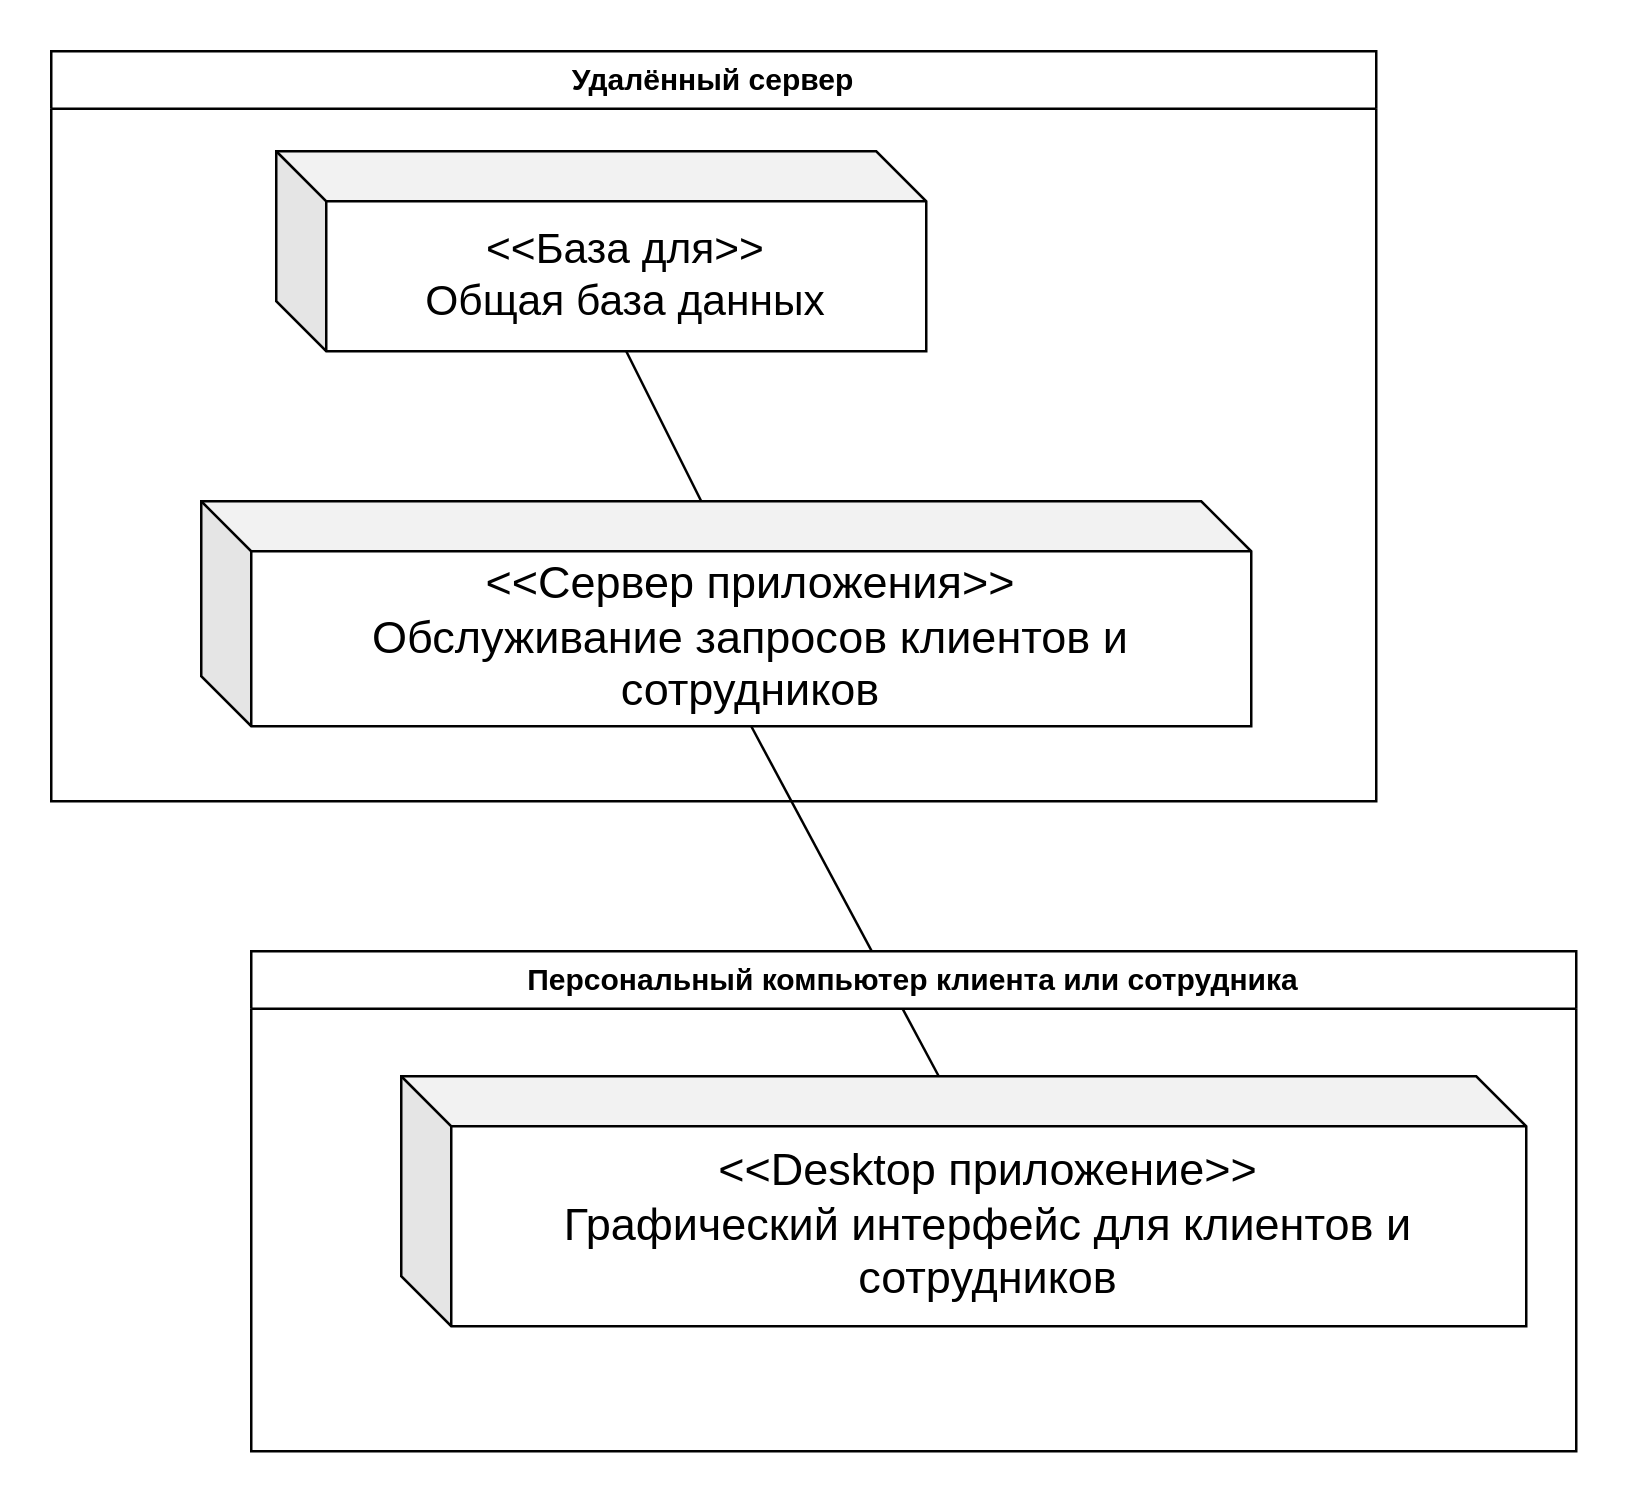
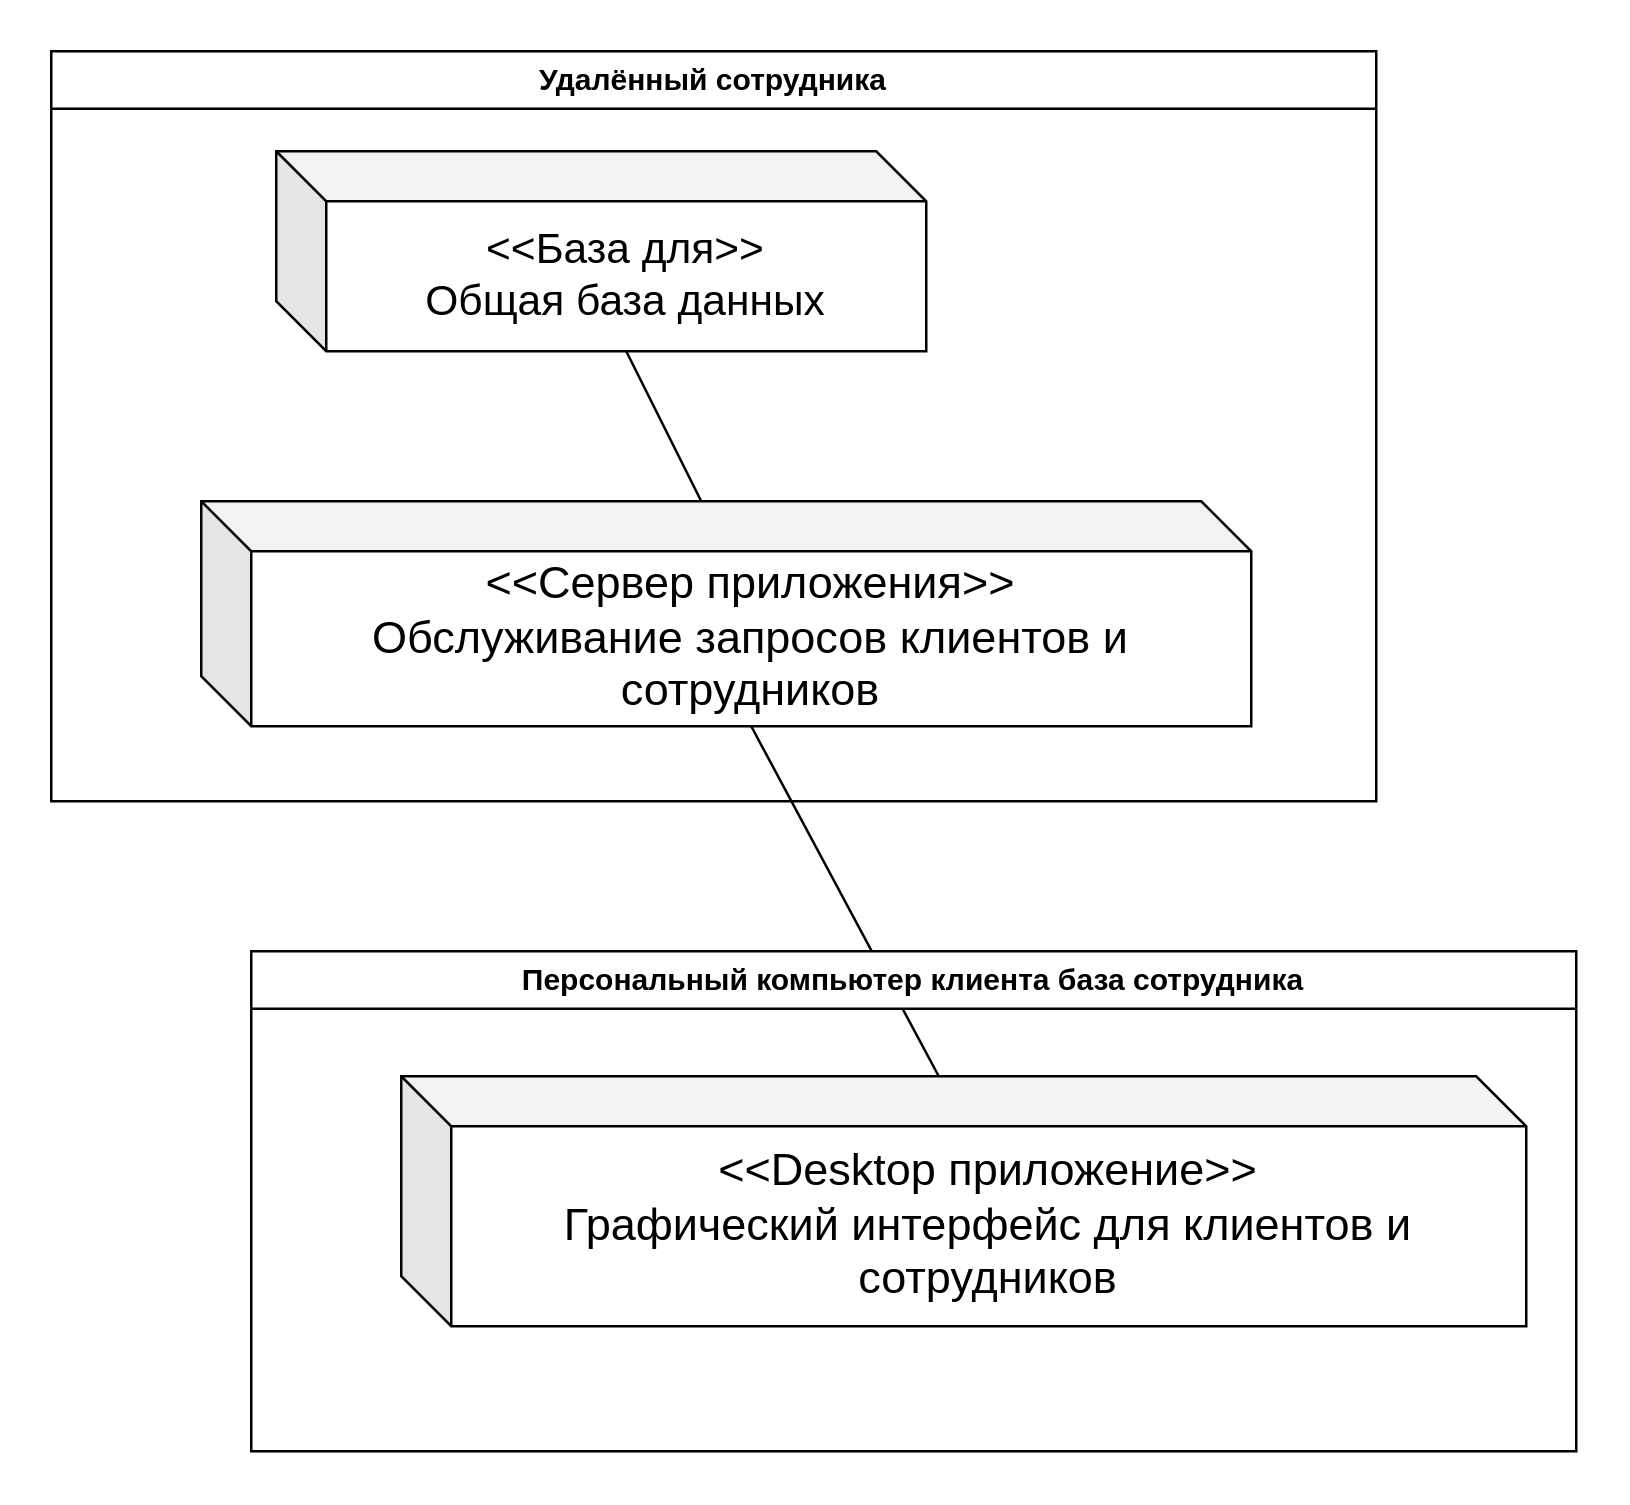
node "Удалённый сервер": label "Удалённый сервер" -> "Удалённый сотрудника"
node "Персональный компьютер клиента или сотрудника": label "Персональный компьютер клиента или сотрудника" -> "Персональный компьютер клиента база сотрудника"
